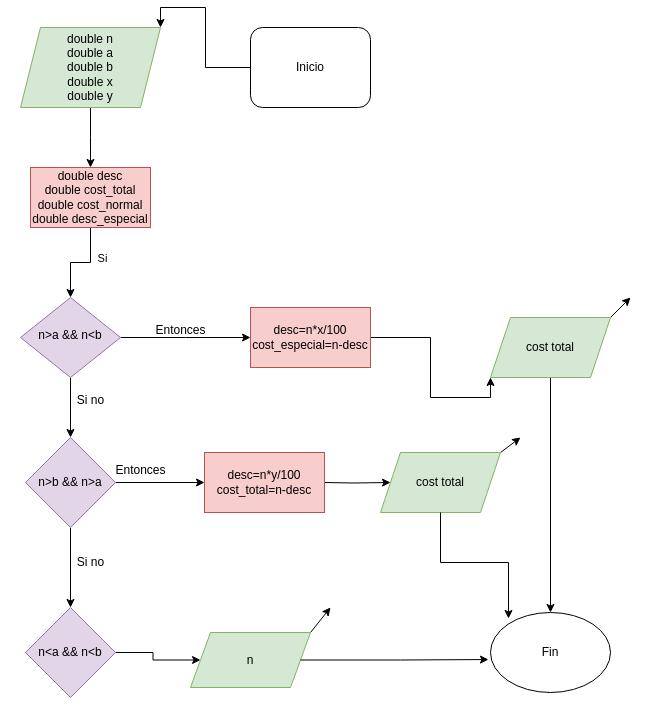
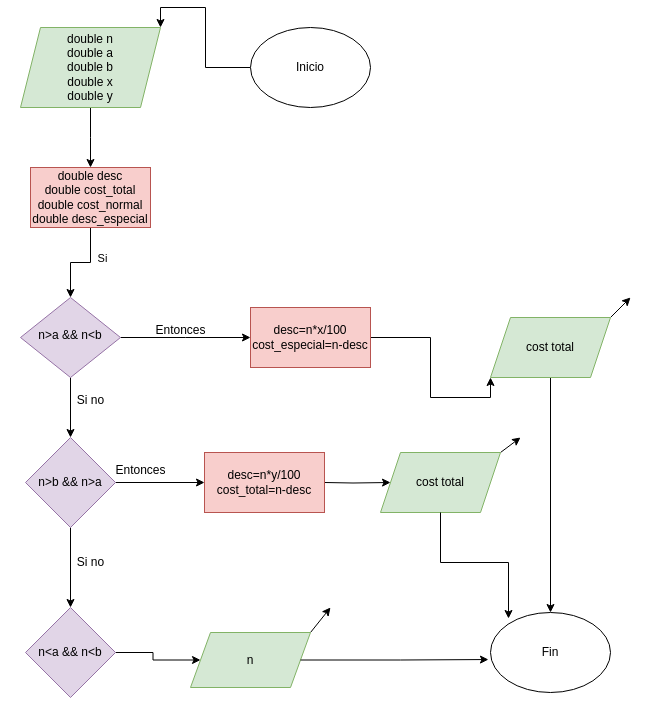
node "Inicio": shape rounded rectangle -> ellipse
